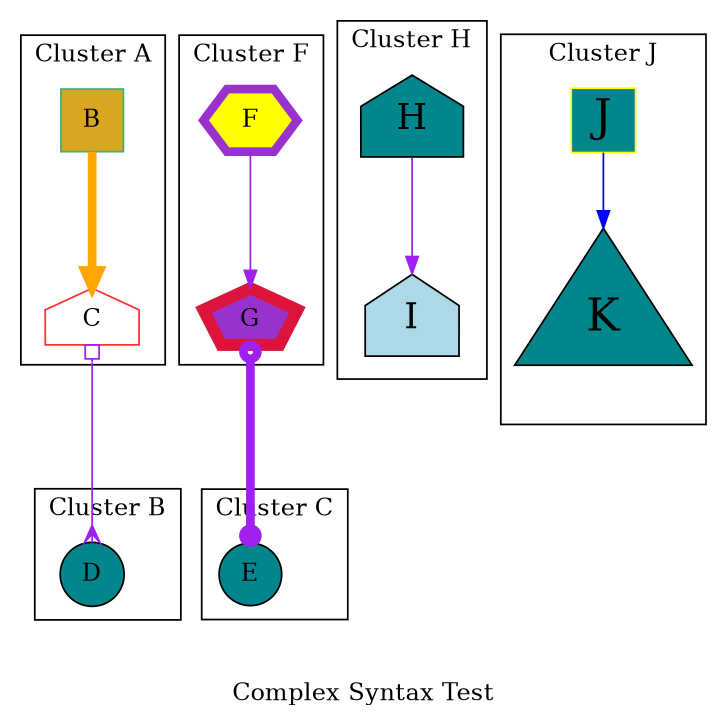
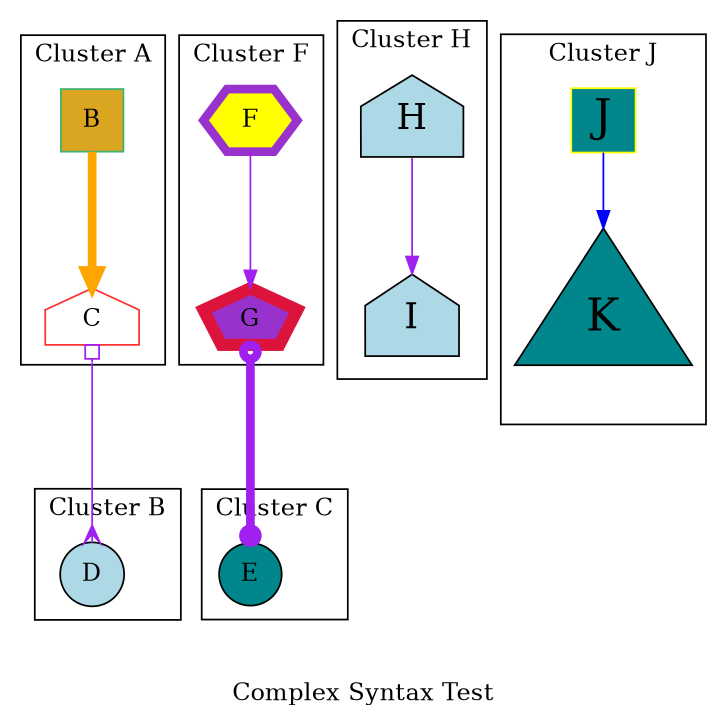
node "H": fillcolor turquoise4 -> lightblue
node "D": fillcolor turquoise4 -> lightblue
